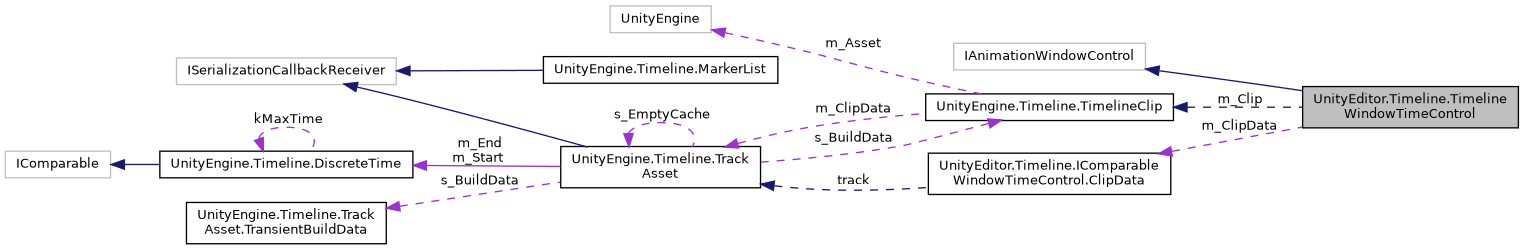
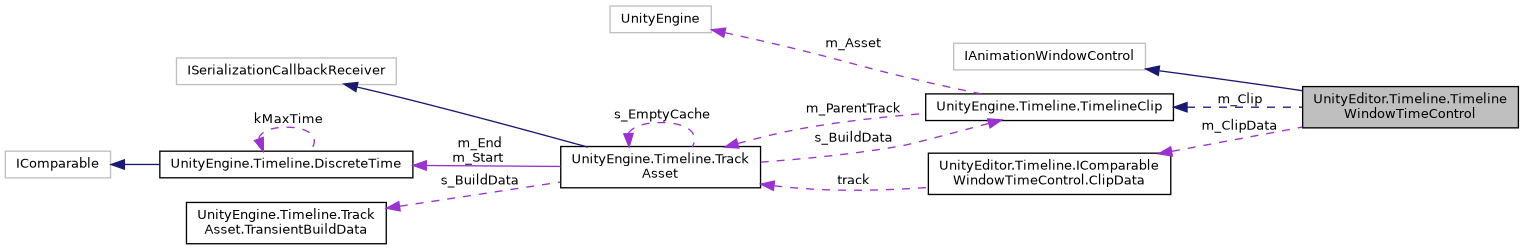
node "UnityEngine.Timeline.MarkerList": removed
edge "UnityEngine.Timeline.TimelineClip" -> "UnityEngine.Timeline.Track Asset": label " m_ClipData" -> " m_ParentTrack"
edge "UnityEditor.Timeline.IComparable WindowTimeControl.ClipData" -> "UnityEngine.Timeline.Track Asset": color midnightblue -> darkorchid3
